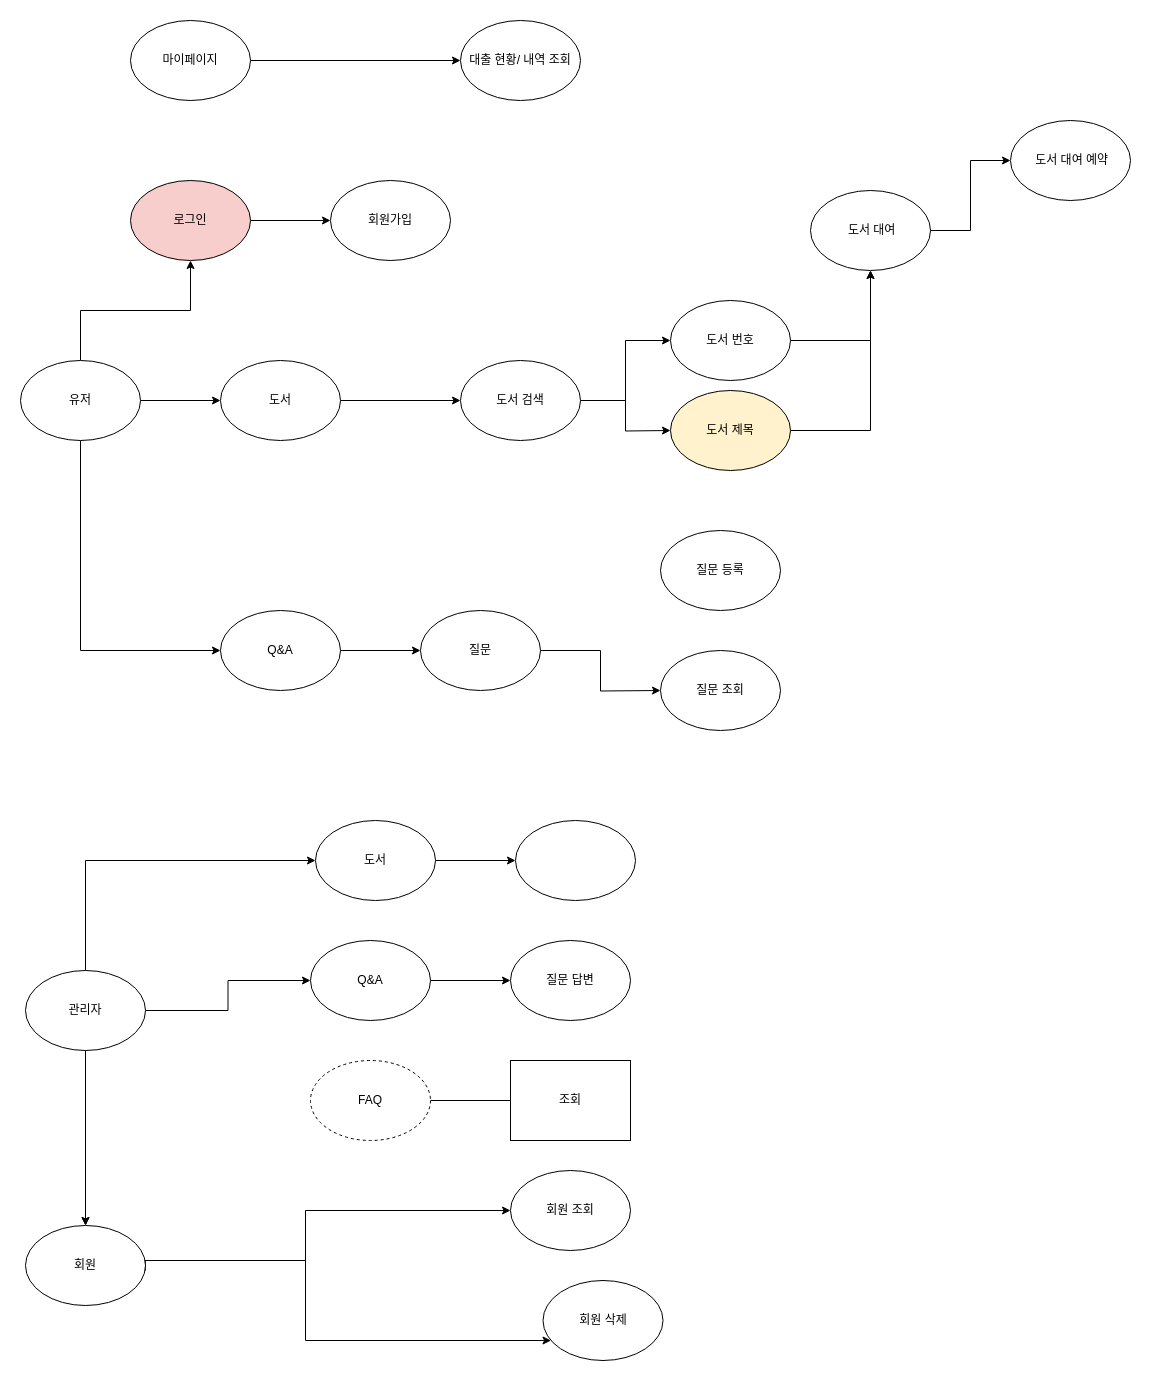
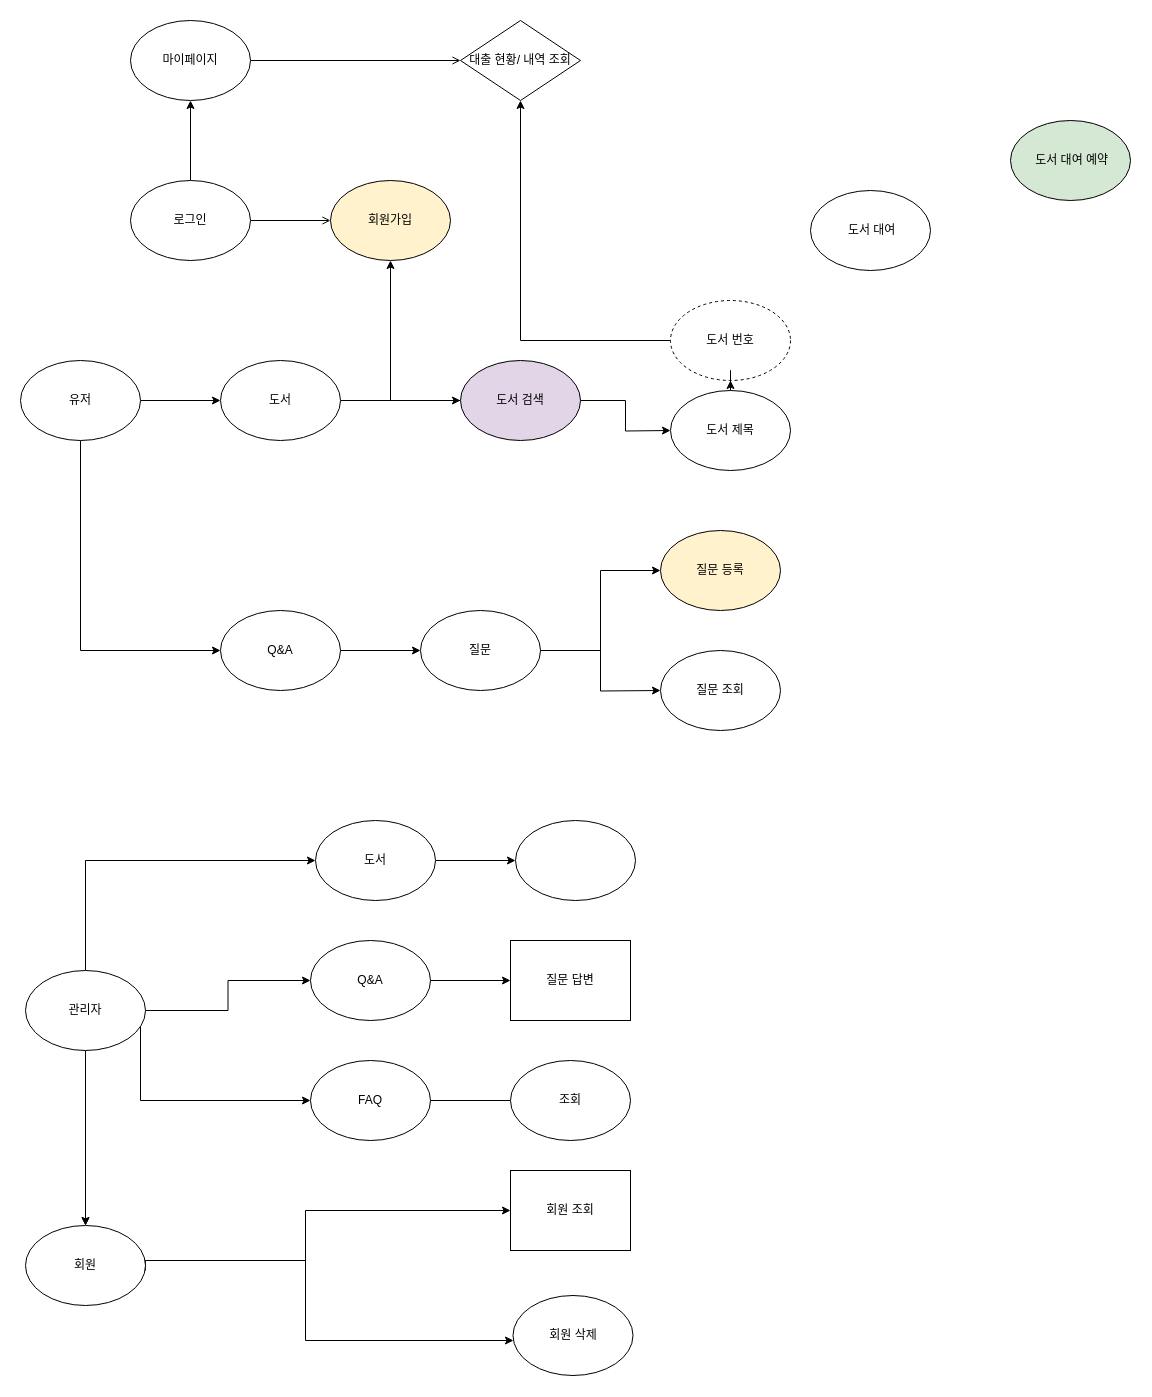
edge "마이페이지" -> "대출 현황/ 내역 조회": arrowhead classic -> open
node "대출 현황/ 내역 조회": shape ellipse -> diamond
edge "로그인" -> "마이페이지": added
node "도서 대여 예약": fillcolor #ffffff -> #d5e8d4
edge "도서 대여" -> "도서 대여 예약": removed
node "로그인": fillcolor #f8cecc -> #ffffff
edge "로그인" -> "회원가입": arrowhead classic -> open
node "회원가입": fillcolor #ffffff -> #fff2cc
edge "유저" -> "로그인": removed
node "도서 번호": style solid -> dashed
edge "도서 번호" -> "도서 대여": now "도서 번호" -> "대출 현황/ 내역 조회"
edge "도서 검색" -> "도서 번호": now "도서 검색" -> "회원가입"
node "도서 검색": fillcolor #ffffff -> #e1d5e7
edge "도서 제목" -> "도서 대여": now "도서 제목" -> "도서 번호"
node "도서 제목": fillcolor #fff2cc -> #ffffff
node "질문 등록": fillcolor #ffffff -> #fff2cc
edge "질문" -> "질문 등록": added
node "질문 답변": shape ellipse -> rectangle
edge "관리자" -> "FAQ": added
node "FAQ": style dashed -> solid
node "조회": shape rectangle -> ellipse
node "회원 조회": shape ellipse -> rectangle
node "회원 삭제": moved (603, 1321) -> (573, 1336)
